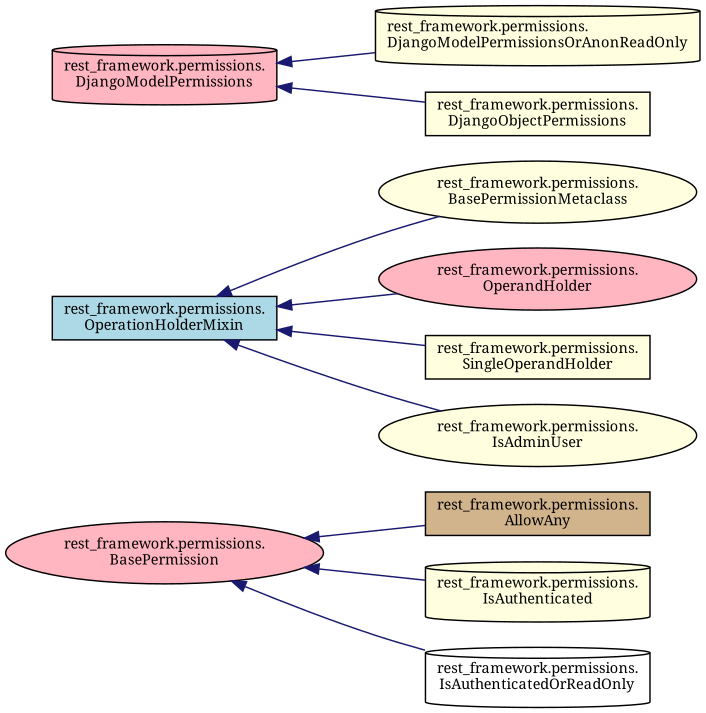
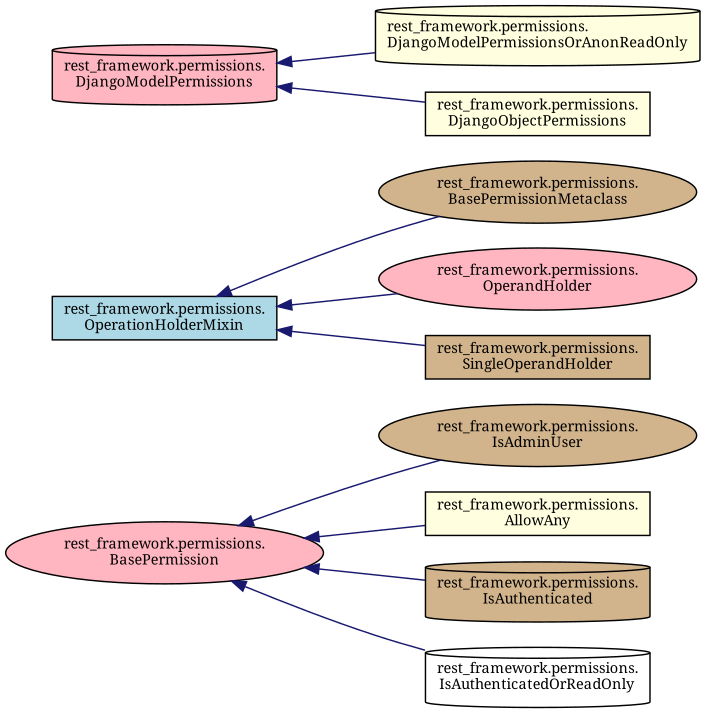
node "rest_framework.permissions. BasePermissionMetaclass": fillcolor lightyellow -> tan
node "rest_framework.permissions. SingleOperandHolder": fillcolor lightyellow -> tan
edge "rest_framework.permissions. IsAdminUser" -> "rest_framework.permissions. OperationHolderMixin": now "rest_framework.permissions. IsAdminUser" -> "rest_framework.permissions. BasePermission"
node "rest_framework.permissions. IsAdminUser": fillcolor lightyellow -> tan
node "rest_framework.permissions. AllowAny": fillcolor tan -> lightyellow
node "rest_framework.permissions. IsAuthenticated": fillcolor lightyellow -> tan
